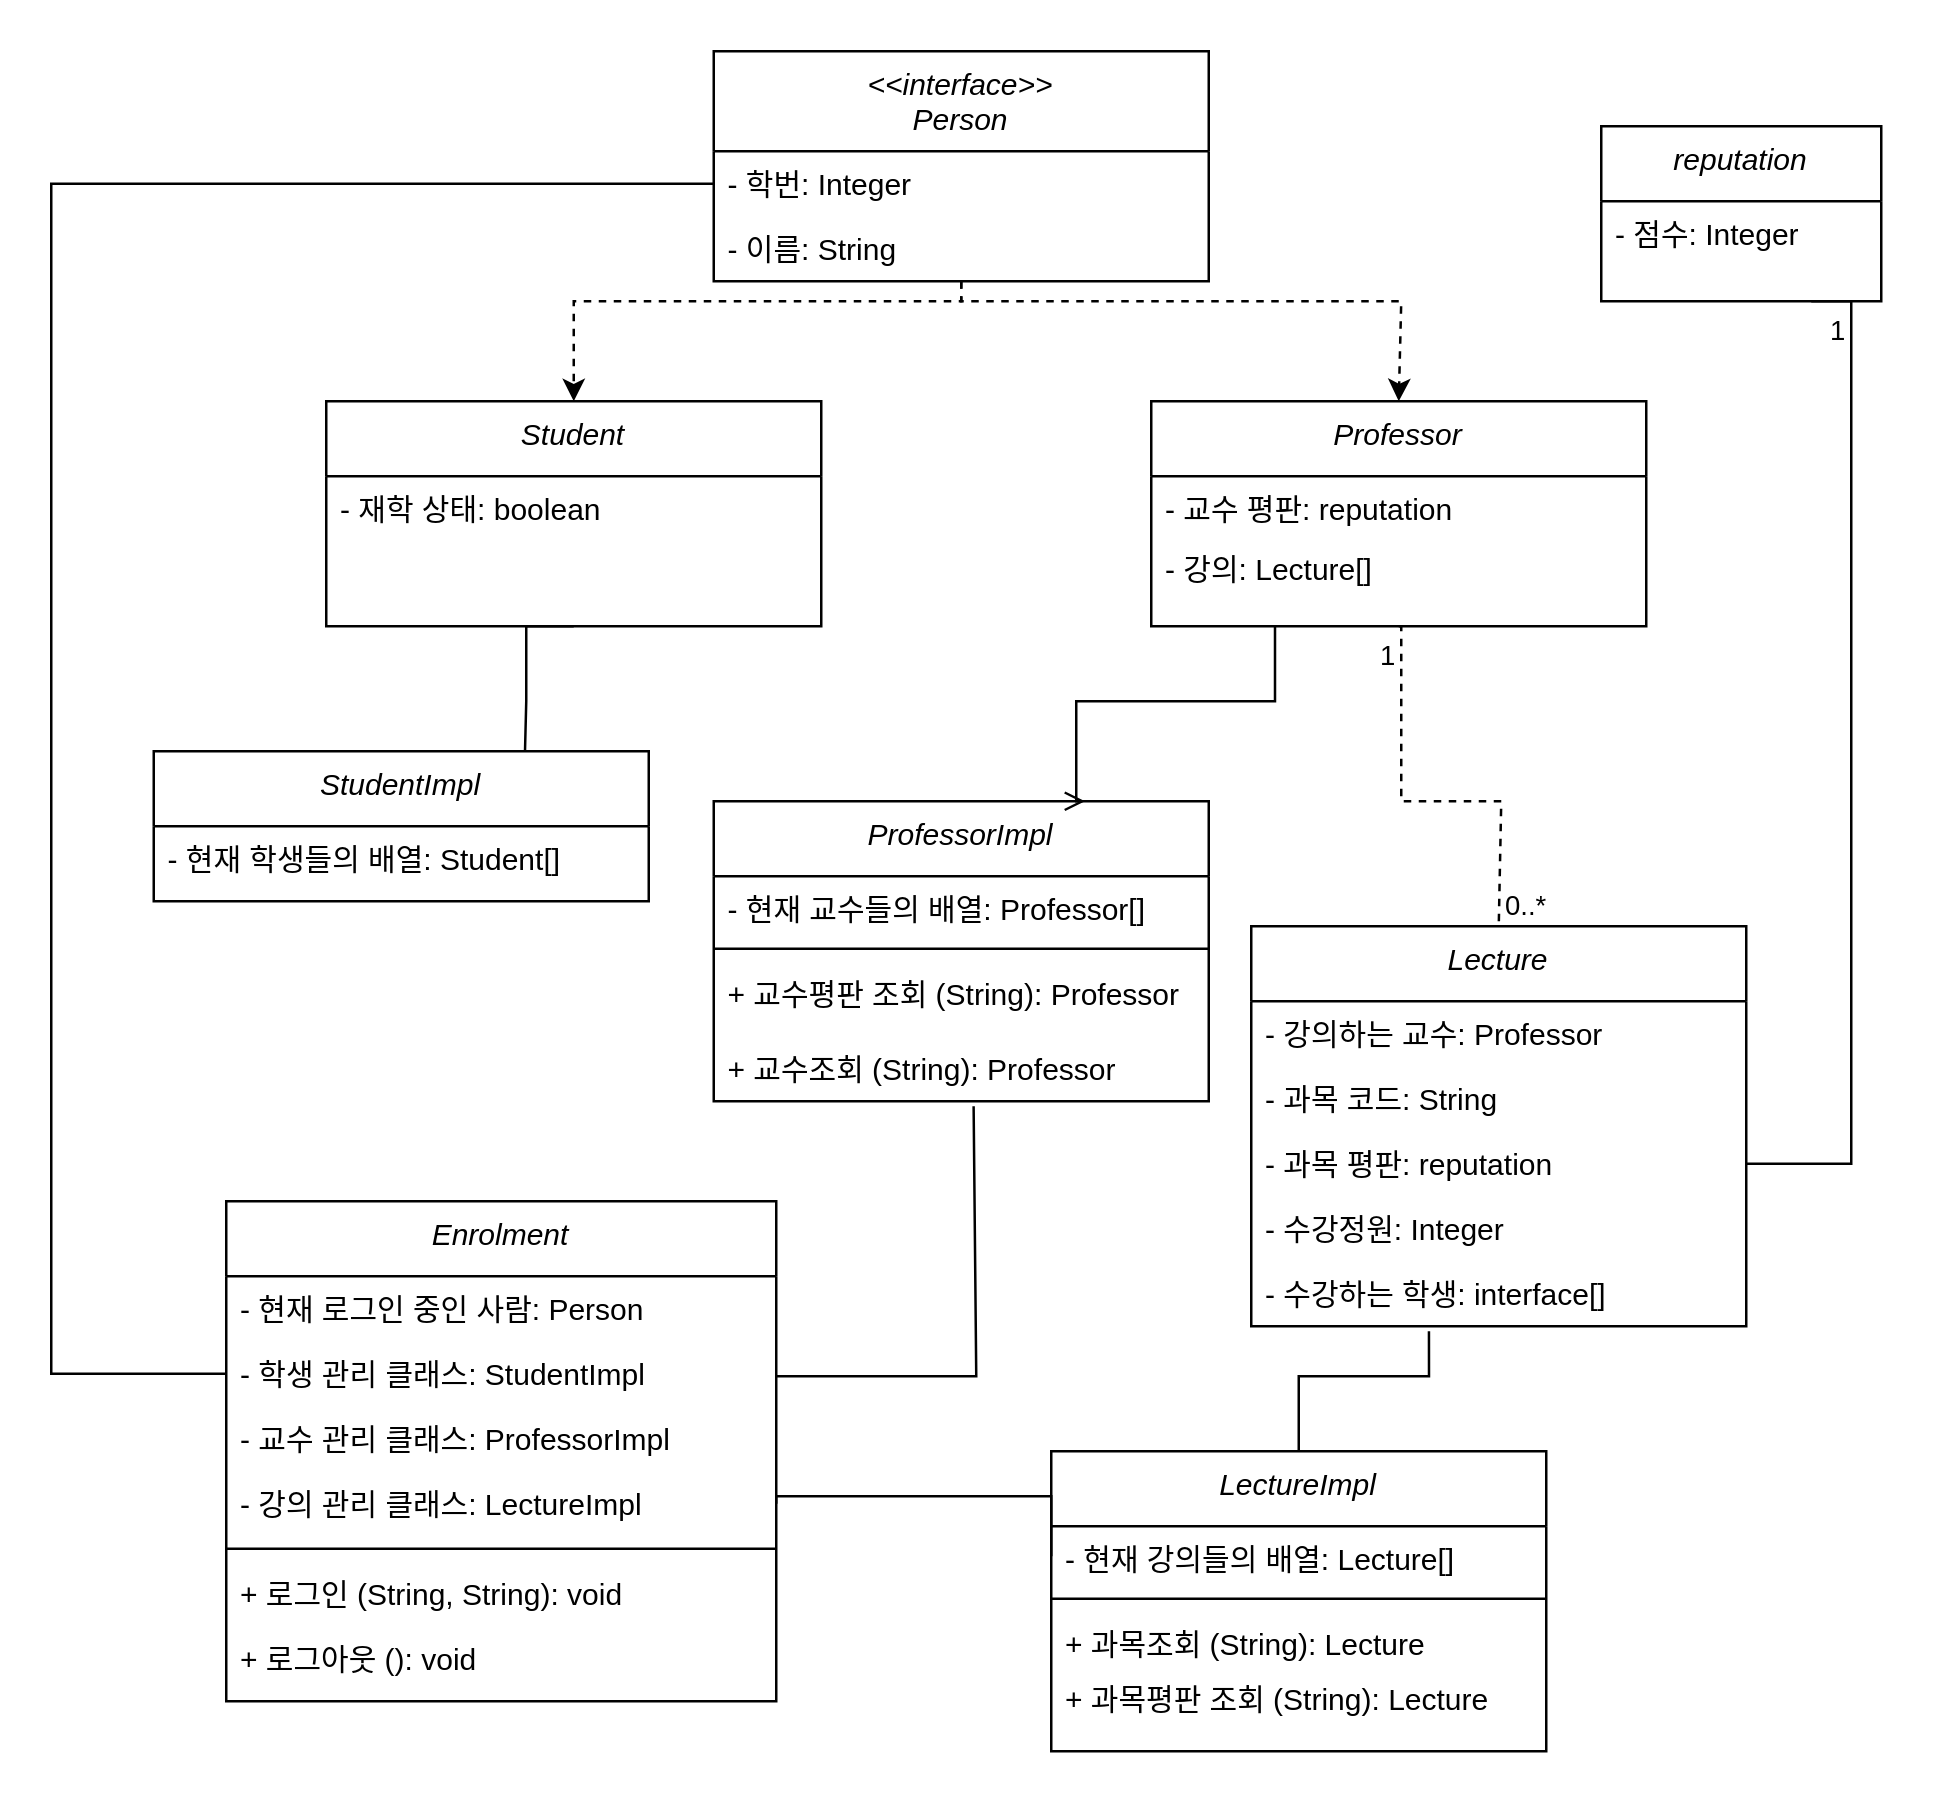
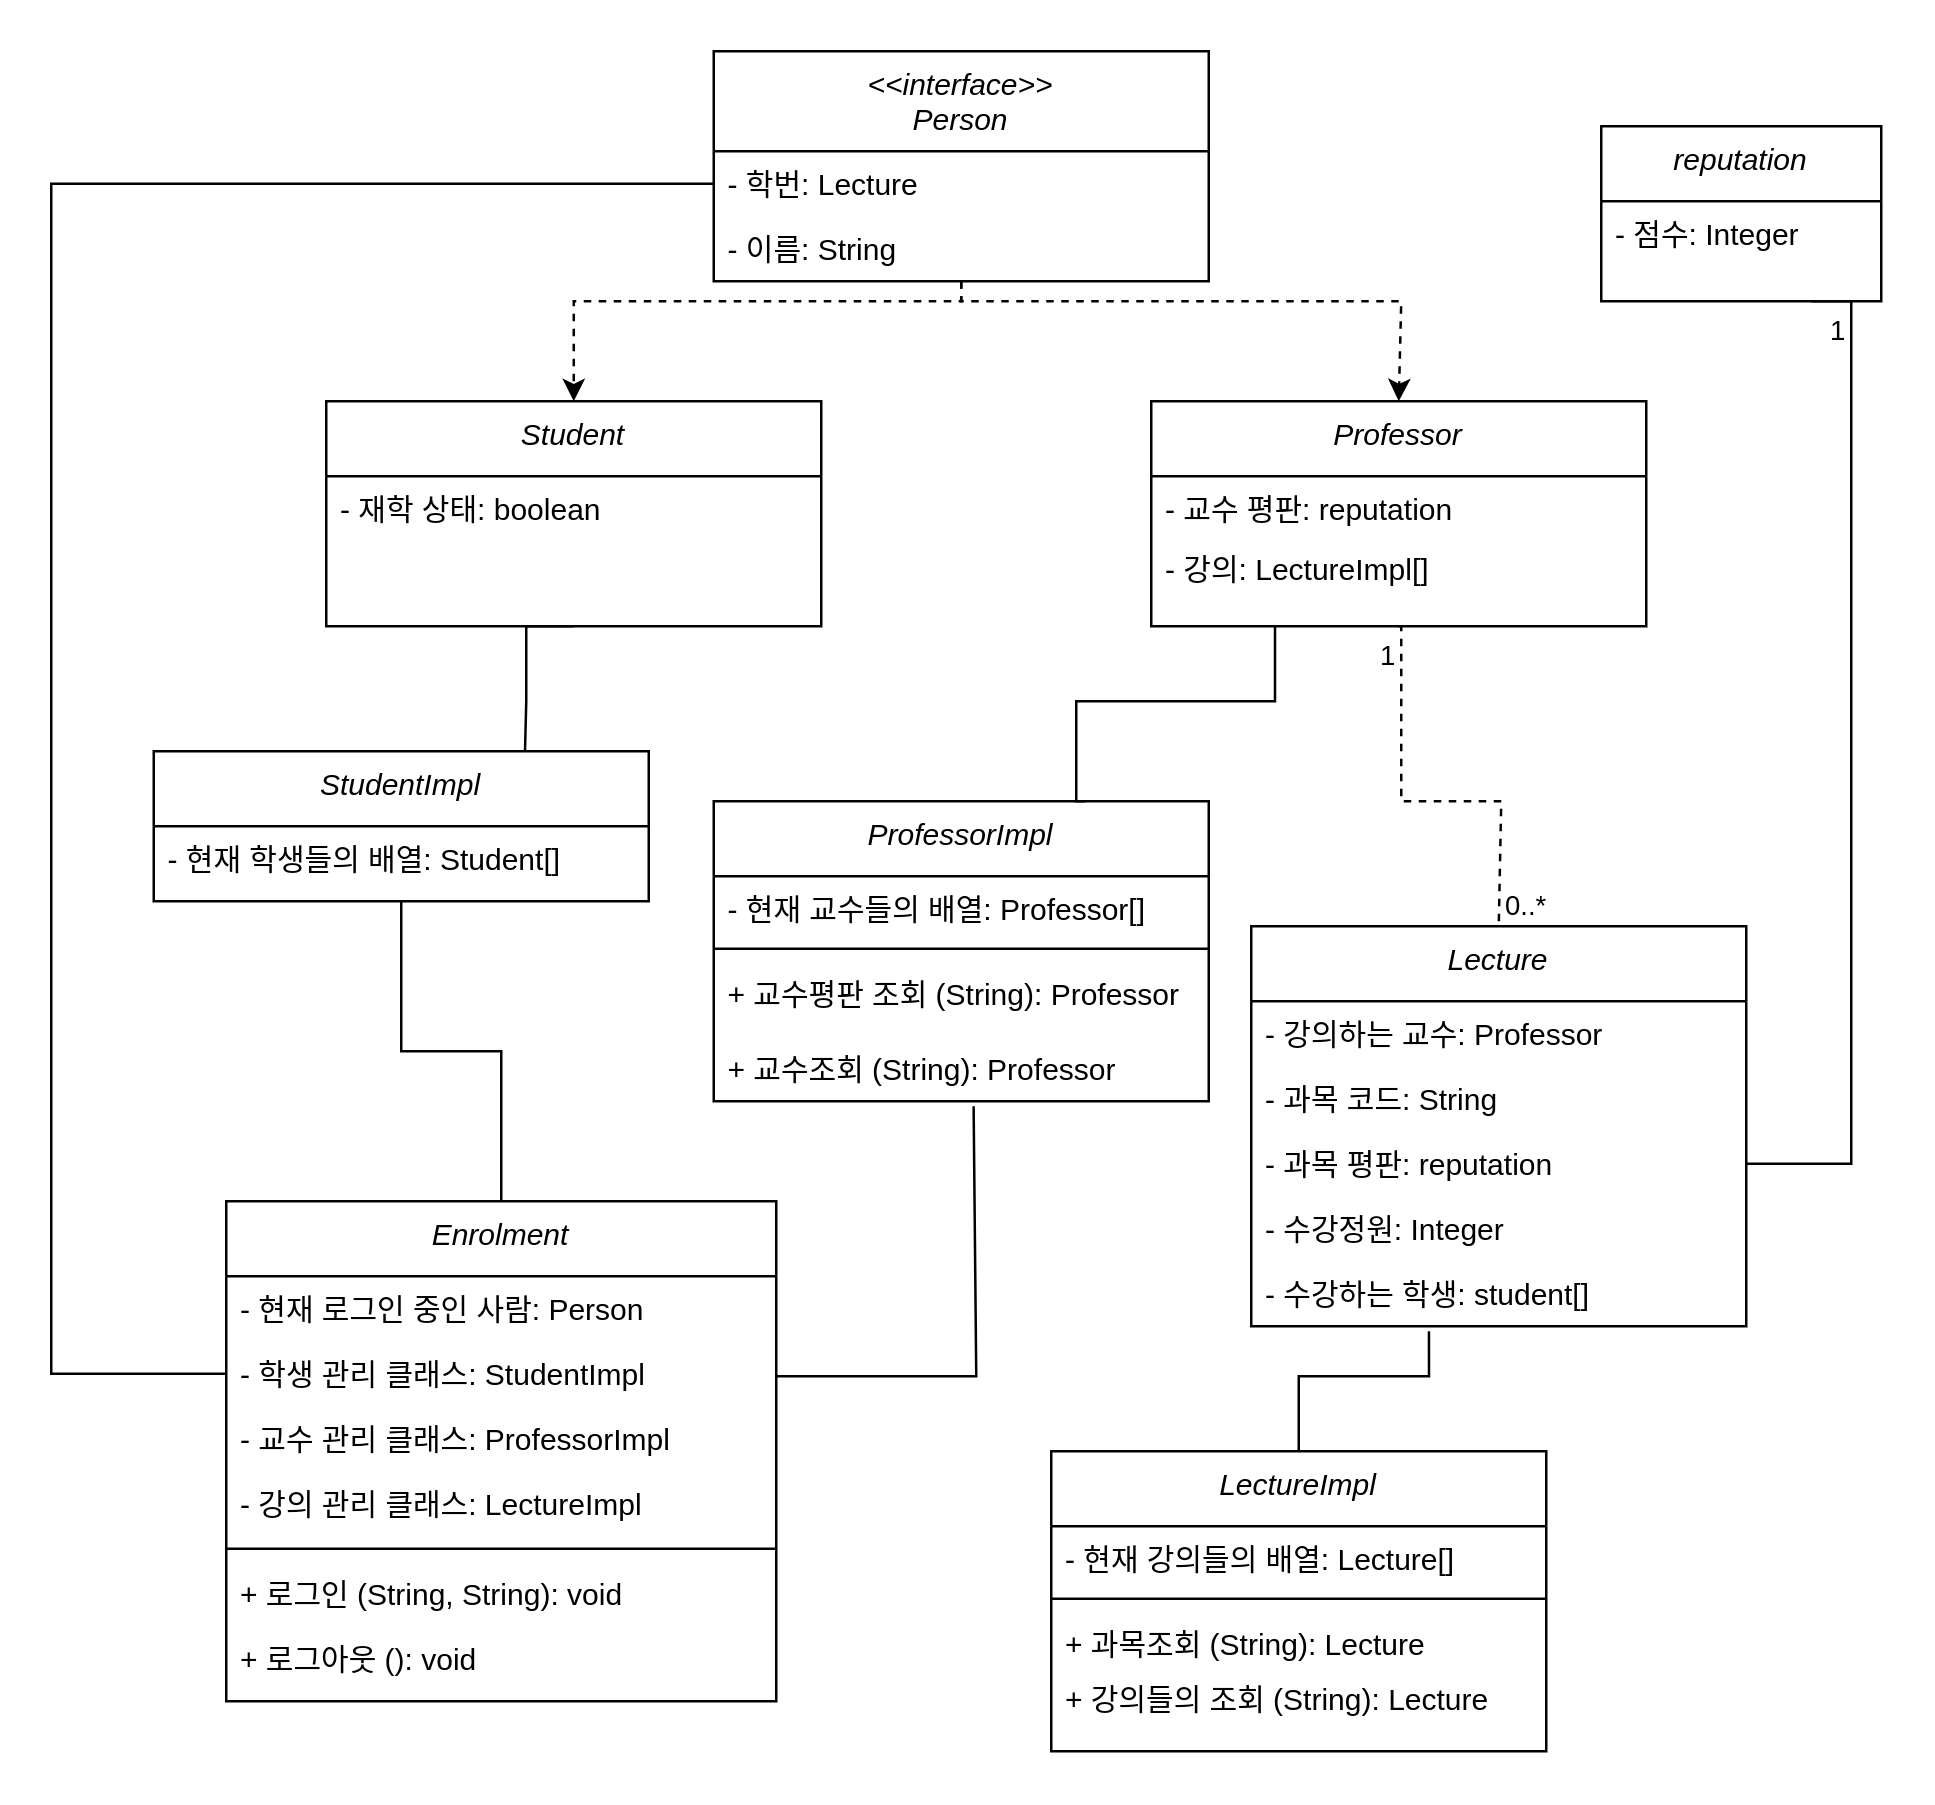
node "- 학번: Integer": label "- 학번: Integer" -> "- 학번: Lecture"
node "- 강의: Lecture[]": label "- 강의: Lecture[]" -> "- 강의: LectureImpl[]"
edge "Professor" -> "ProfessorImpl": arrowhead open -> none
edge "StudentImpl" -- "Enrolment": added
node "- 수강하는 학생: interface[]": label "- 수강하는 학생: interface[]" -> "- 수강하는 학생: student[]"
edge "- 강의 관리 클래스: LectureImpl" -- "- 현재 강의들의 배열: Lecture[]": removed
node "+ 과목평판 조회 (String): Lecture": label "+ 과목평판 조회 (String): Lecture" -> "+ 강의들의 조회 (String): Lecture"
